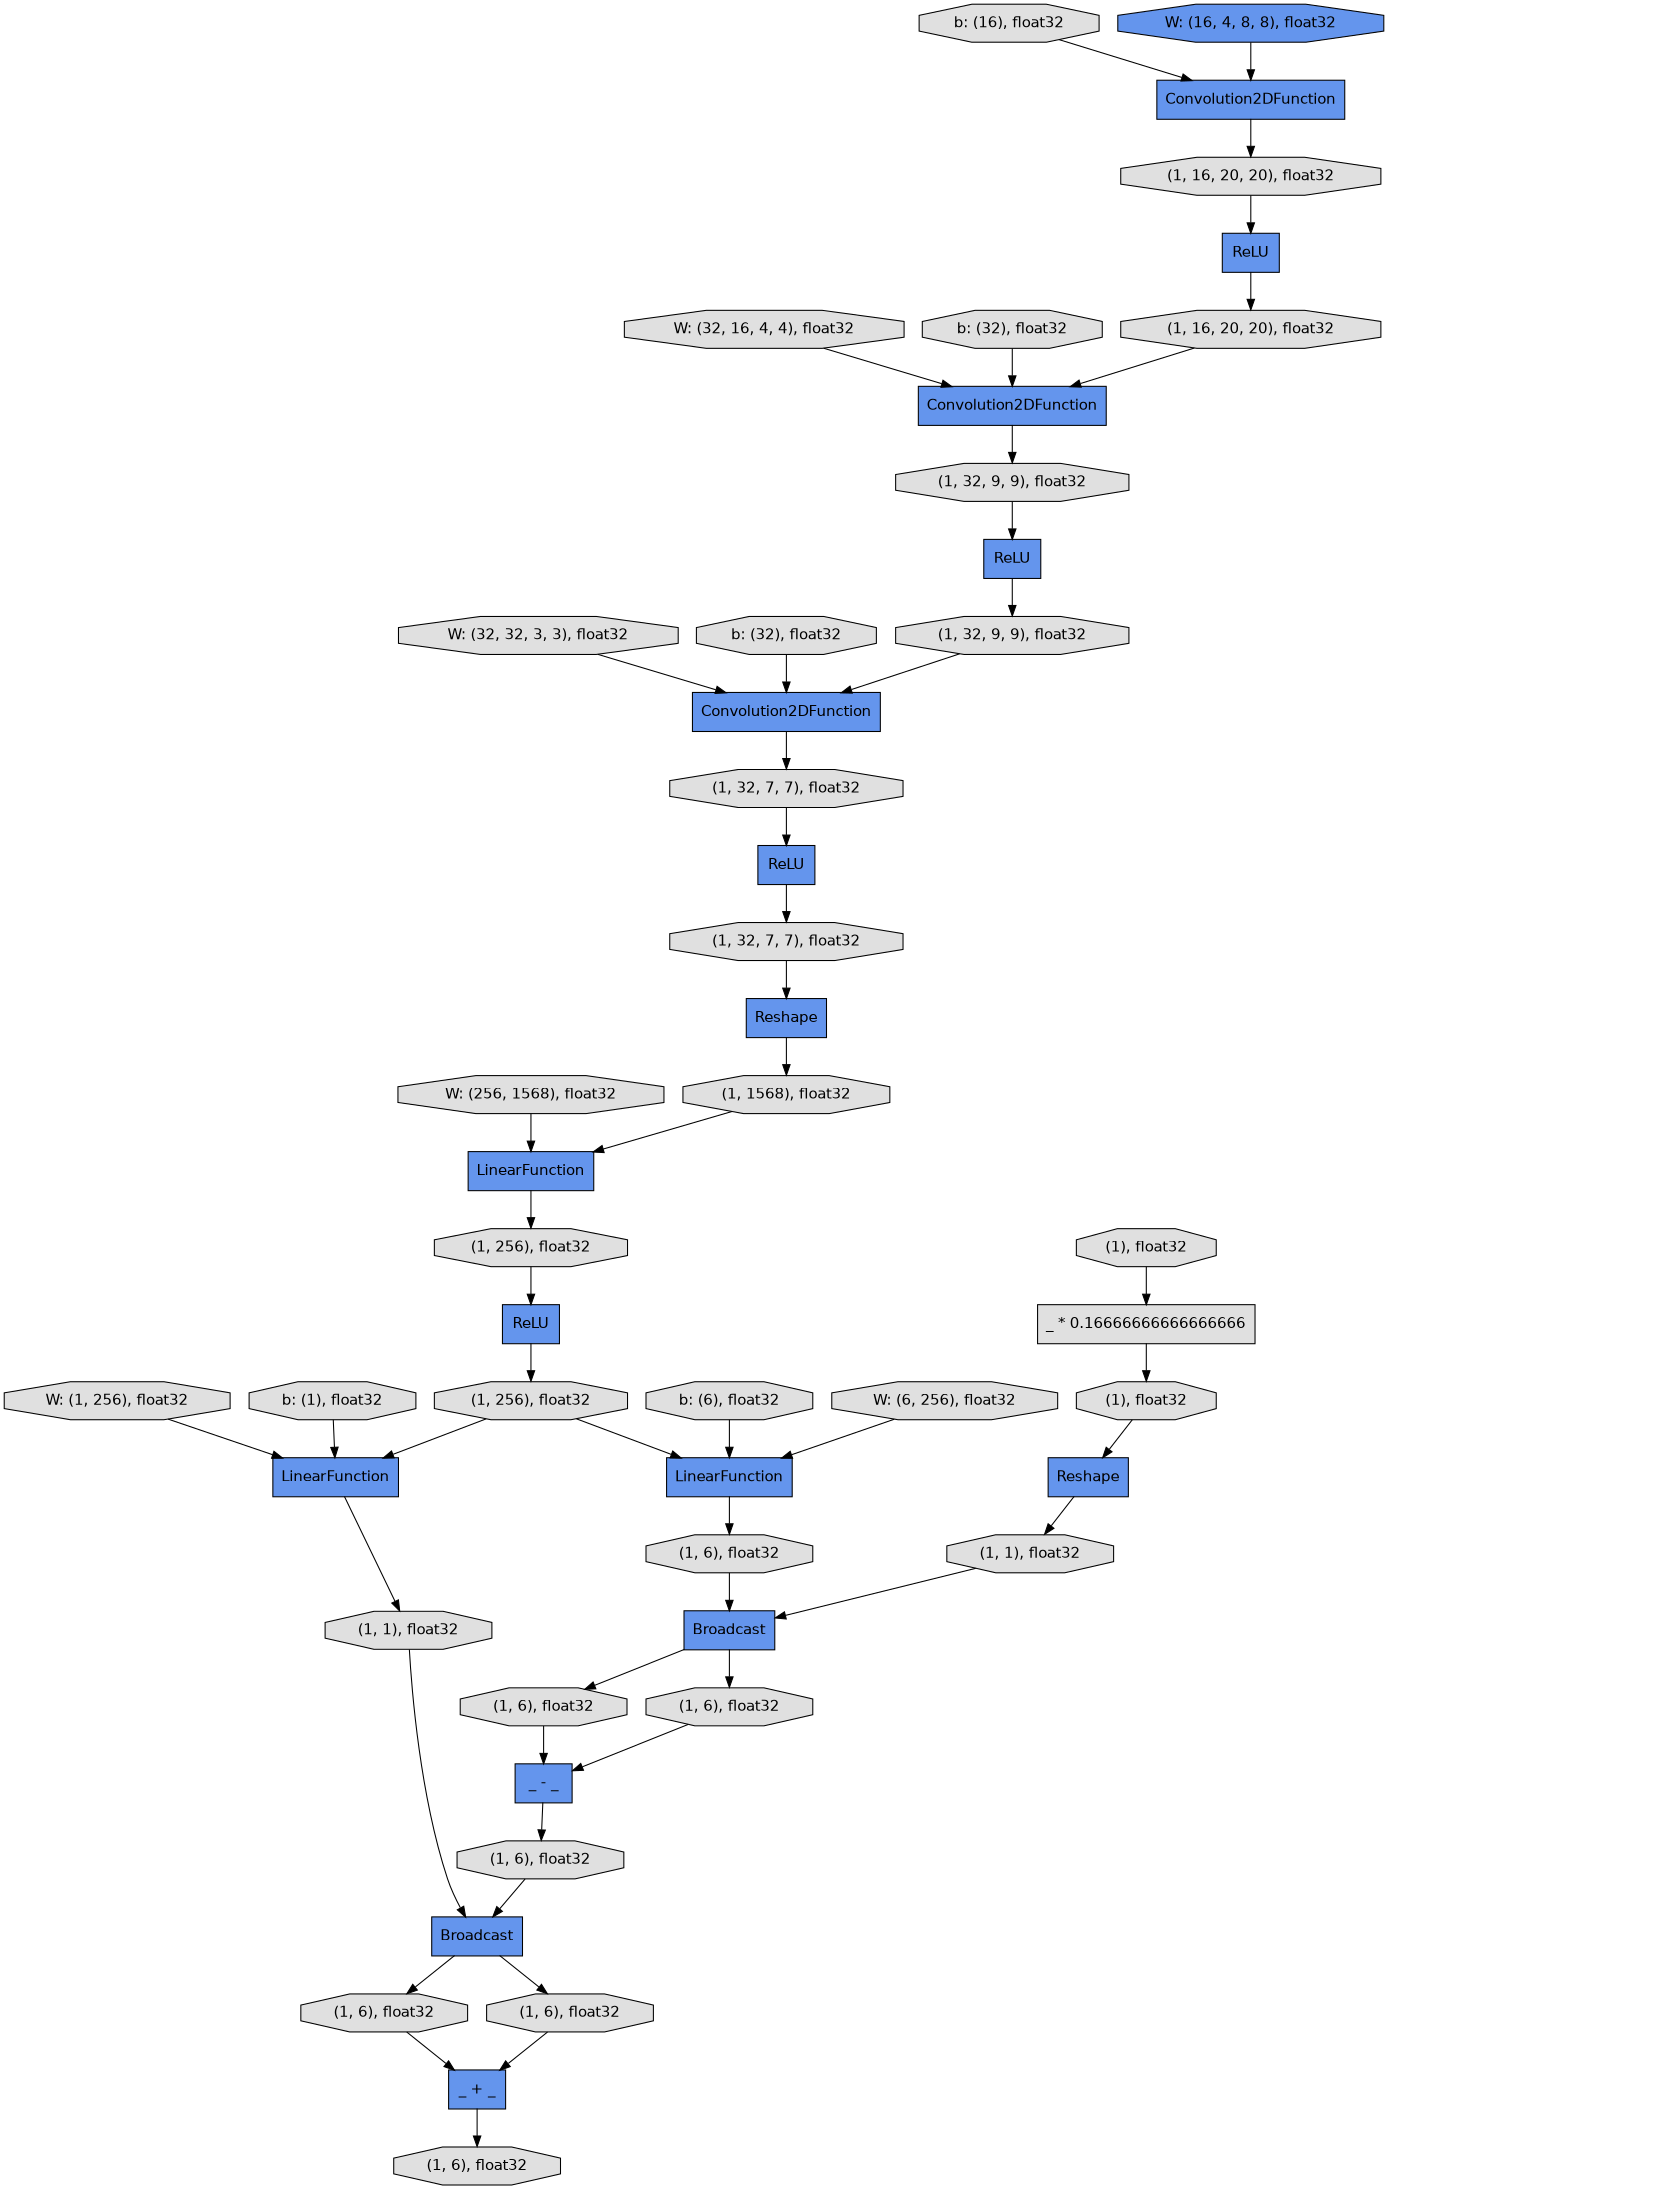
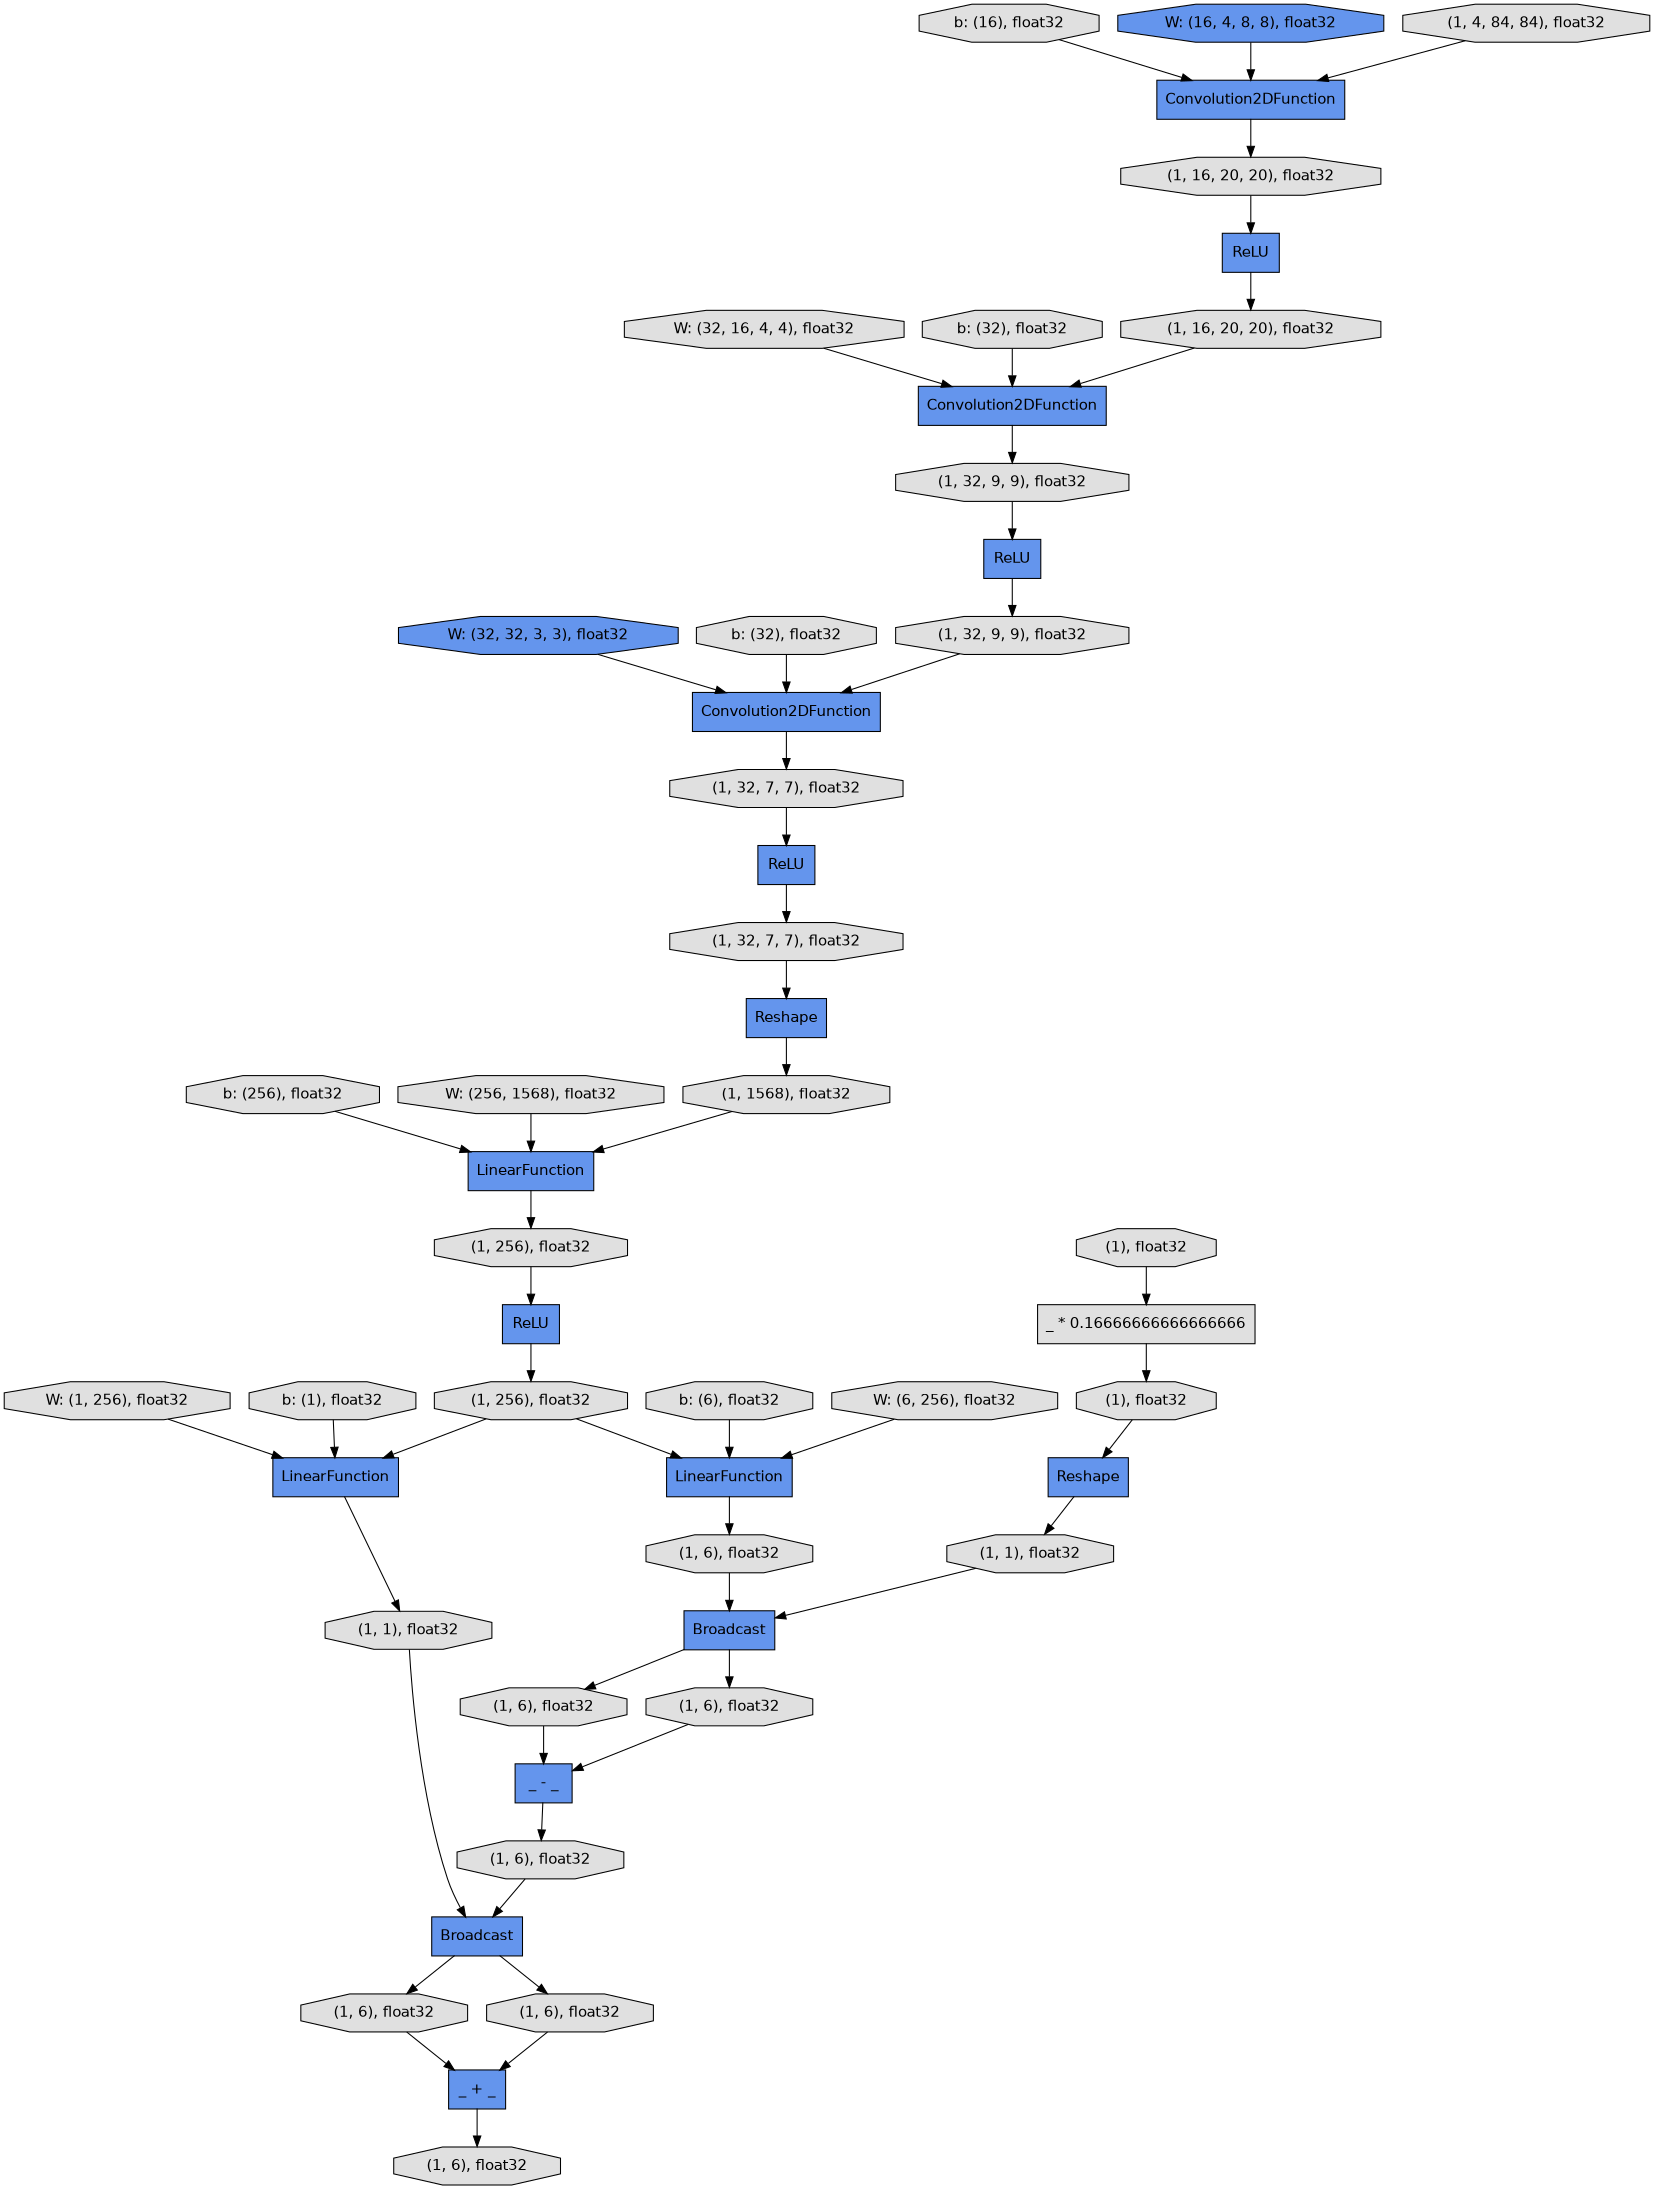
node "(1, 4, 84, 84), float32": added
node "W: (32, 32, 3, 3), float32": fillcolor #e0e0e0 -> #6495ed
node "b: (256), float32": added
